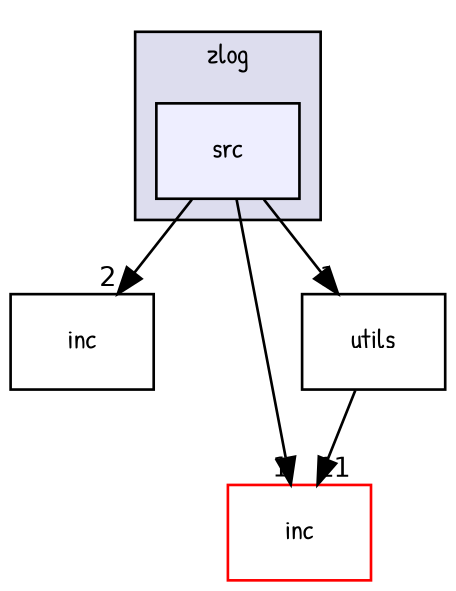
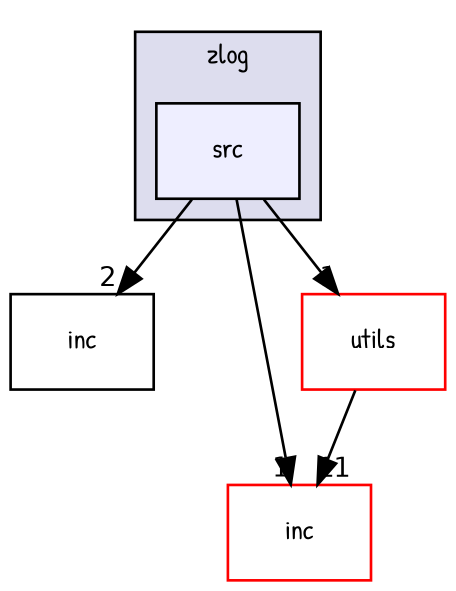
node "utils": color black -> red
